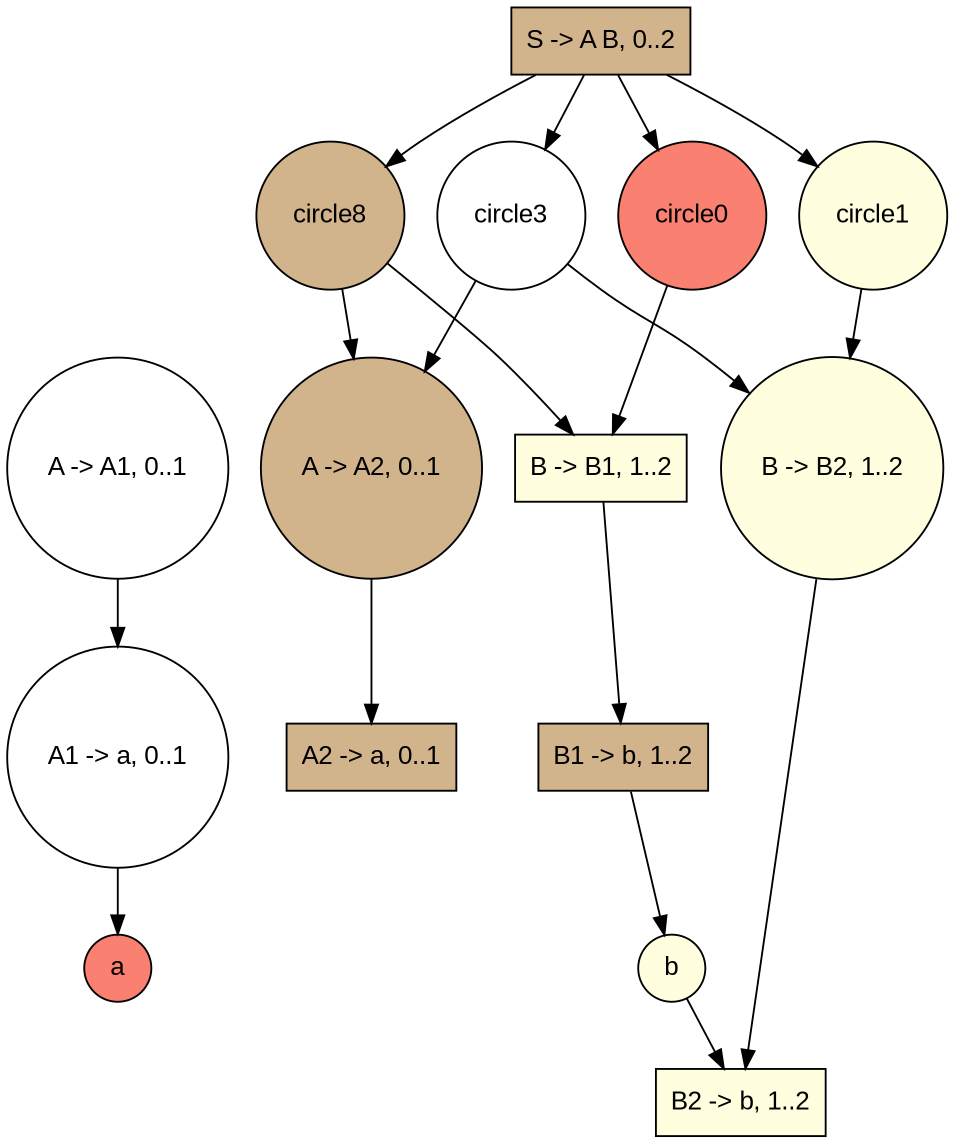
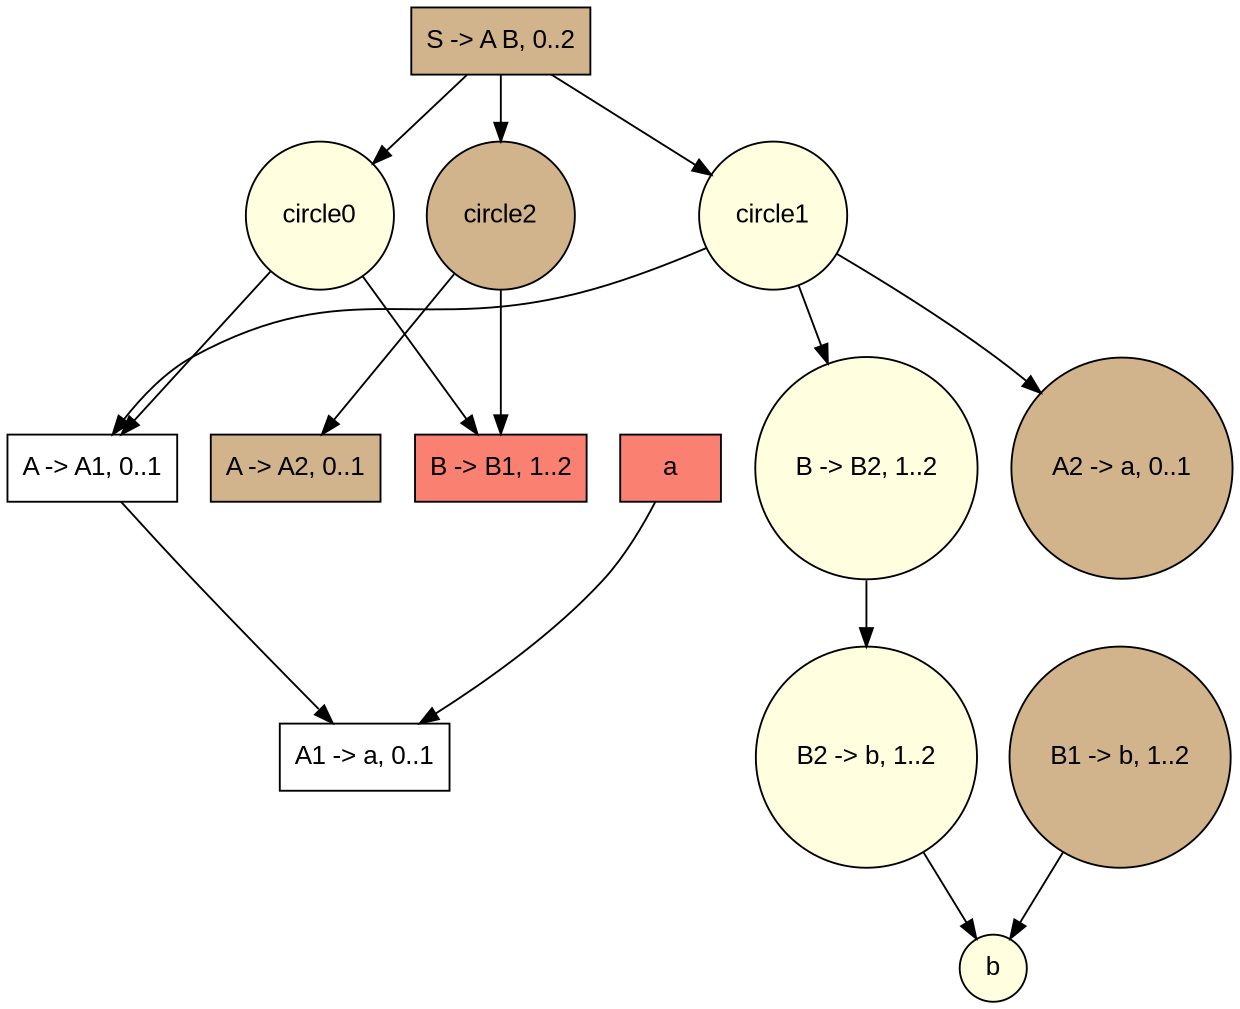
node "circle8": label "circle8" -> "circle2"
node "circle3": removed
node "circle0": fillcolor salmon -> lightyellow
edge "circle1" -> "A -> A1, 0..1": added
edge "circle0" -> "A -> A1, 0..1": added
node "A -> A1, 0..1": shape circle -> box
node "A -> A2, 0..1": shape circle -> box
node "B -> B1, 1..2": fillcolor lightyellow -> salmon
edge "B -> B1, 1..2" -> "B1 -> b, 1..2": removed
edge "A -> A2, 0..1" -> "A2 -> a, 0..1": now "circle1" -> "A2 -> a, 0..1"
node "A1 -> a, 0..1": shape circle -> box
node "A2 -> a, 0..1": shape box -> circle
node "B1 -> b, 1..2": shape box -> circle
edge "A1 -> a, 0..1" -> "a": reversed
node "a": shape circle -> box
edge "b" -> "B2 -> b, 1..2": reversed
node "B2 -> b, 1..2": shape box -> circle
